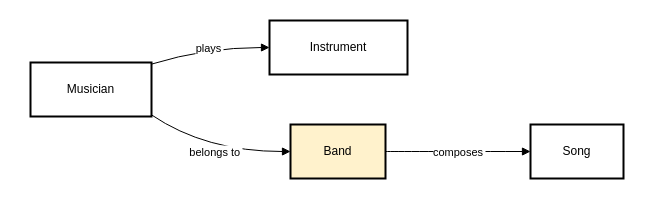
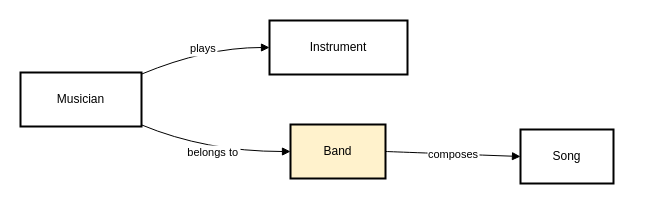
node "Musician": moved (91, 90) -> (81, 100)
node "Song": moved (577, 152) -> (567, 157)
